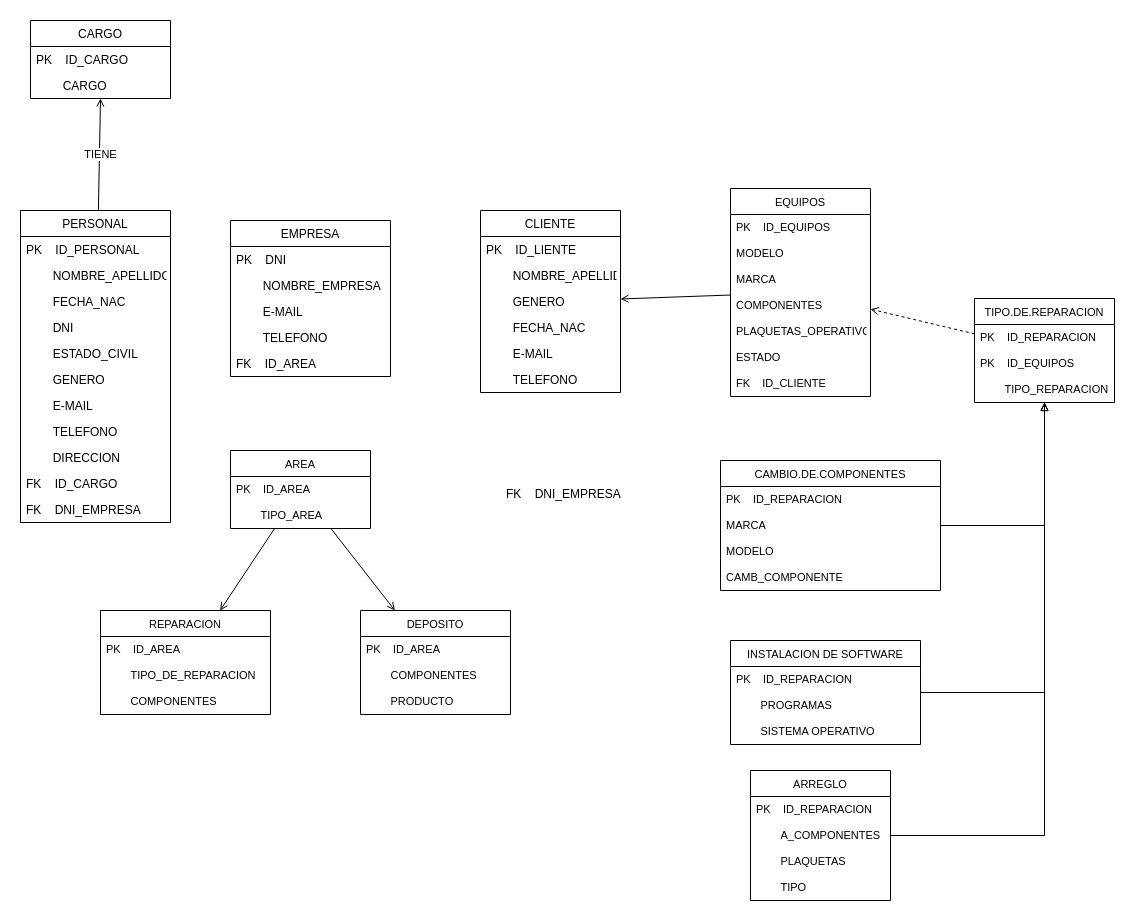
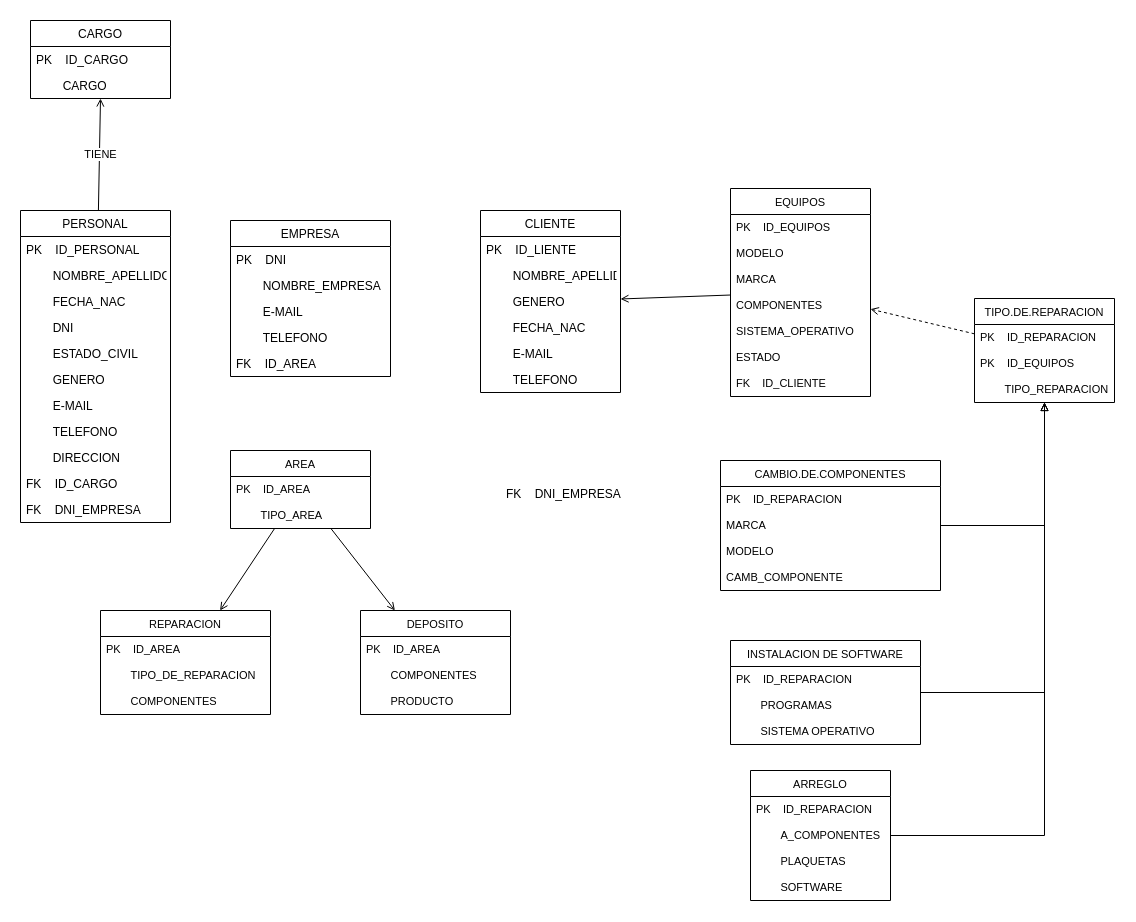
node "PLAQUETAS_OPERATIVO": label "PLAQUETAS_OPERATIVO" -> "SISTEMA_OPERATIVO"
node "TIPO": label "TIPO" -> "SOFTWARE"
